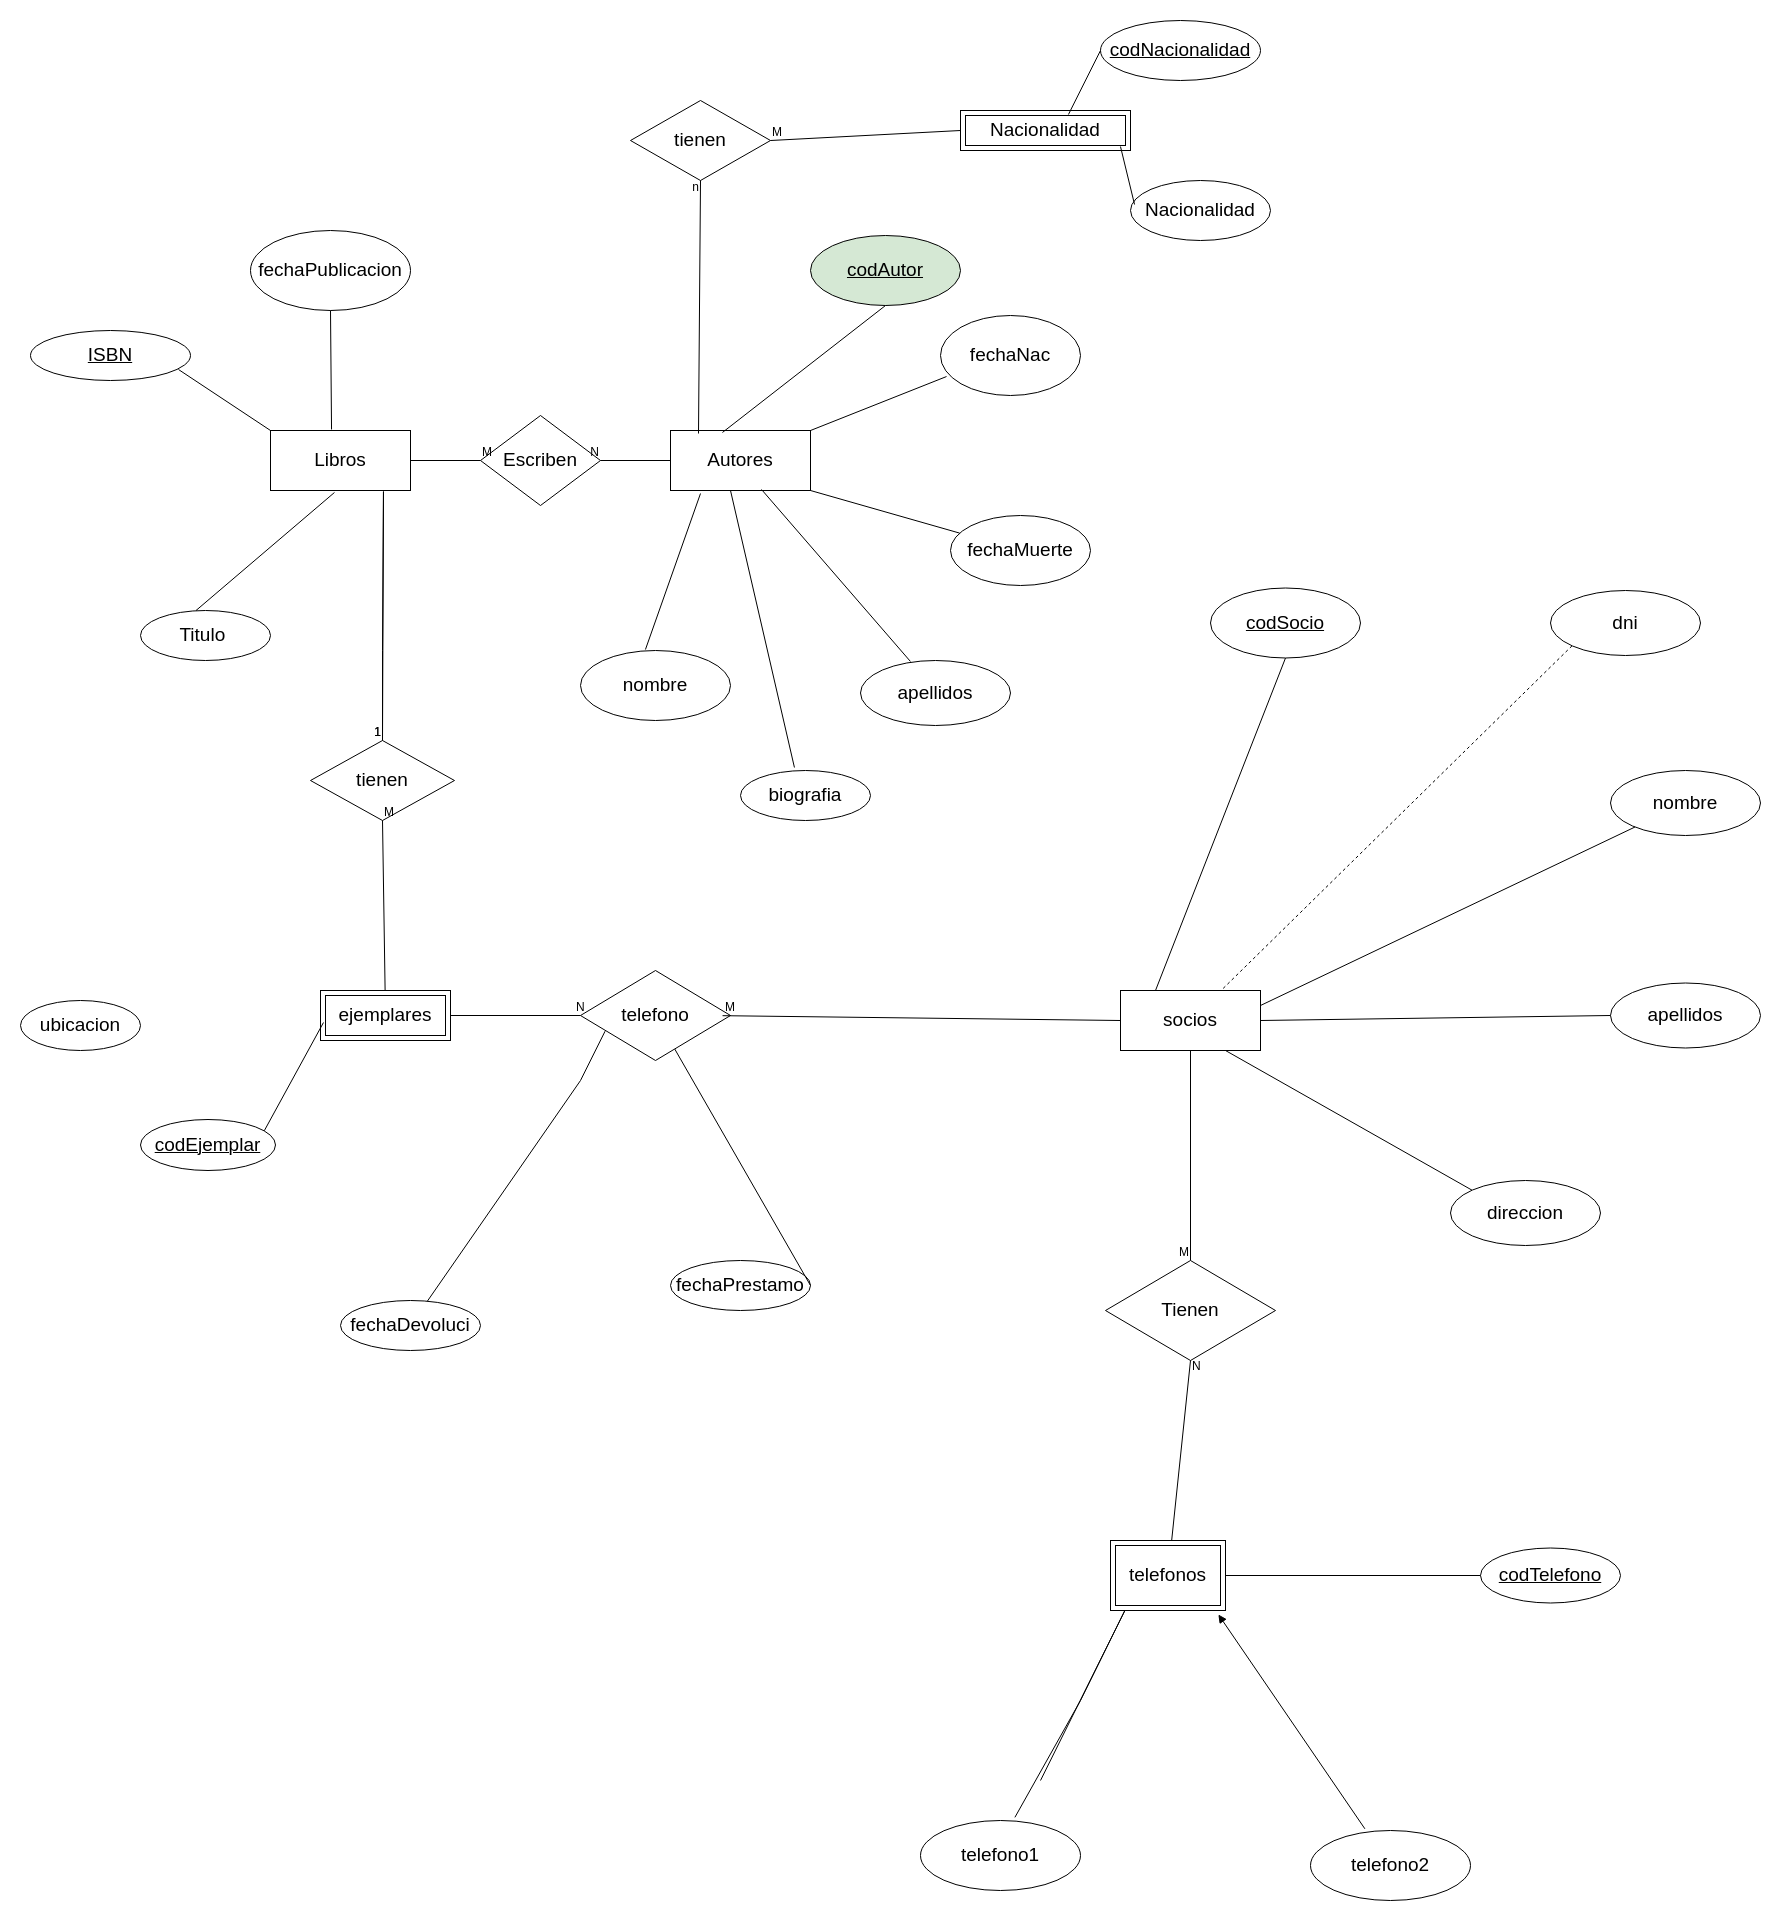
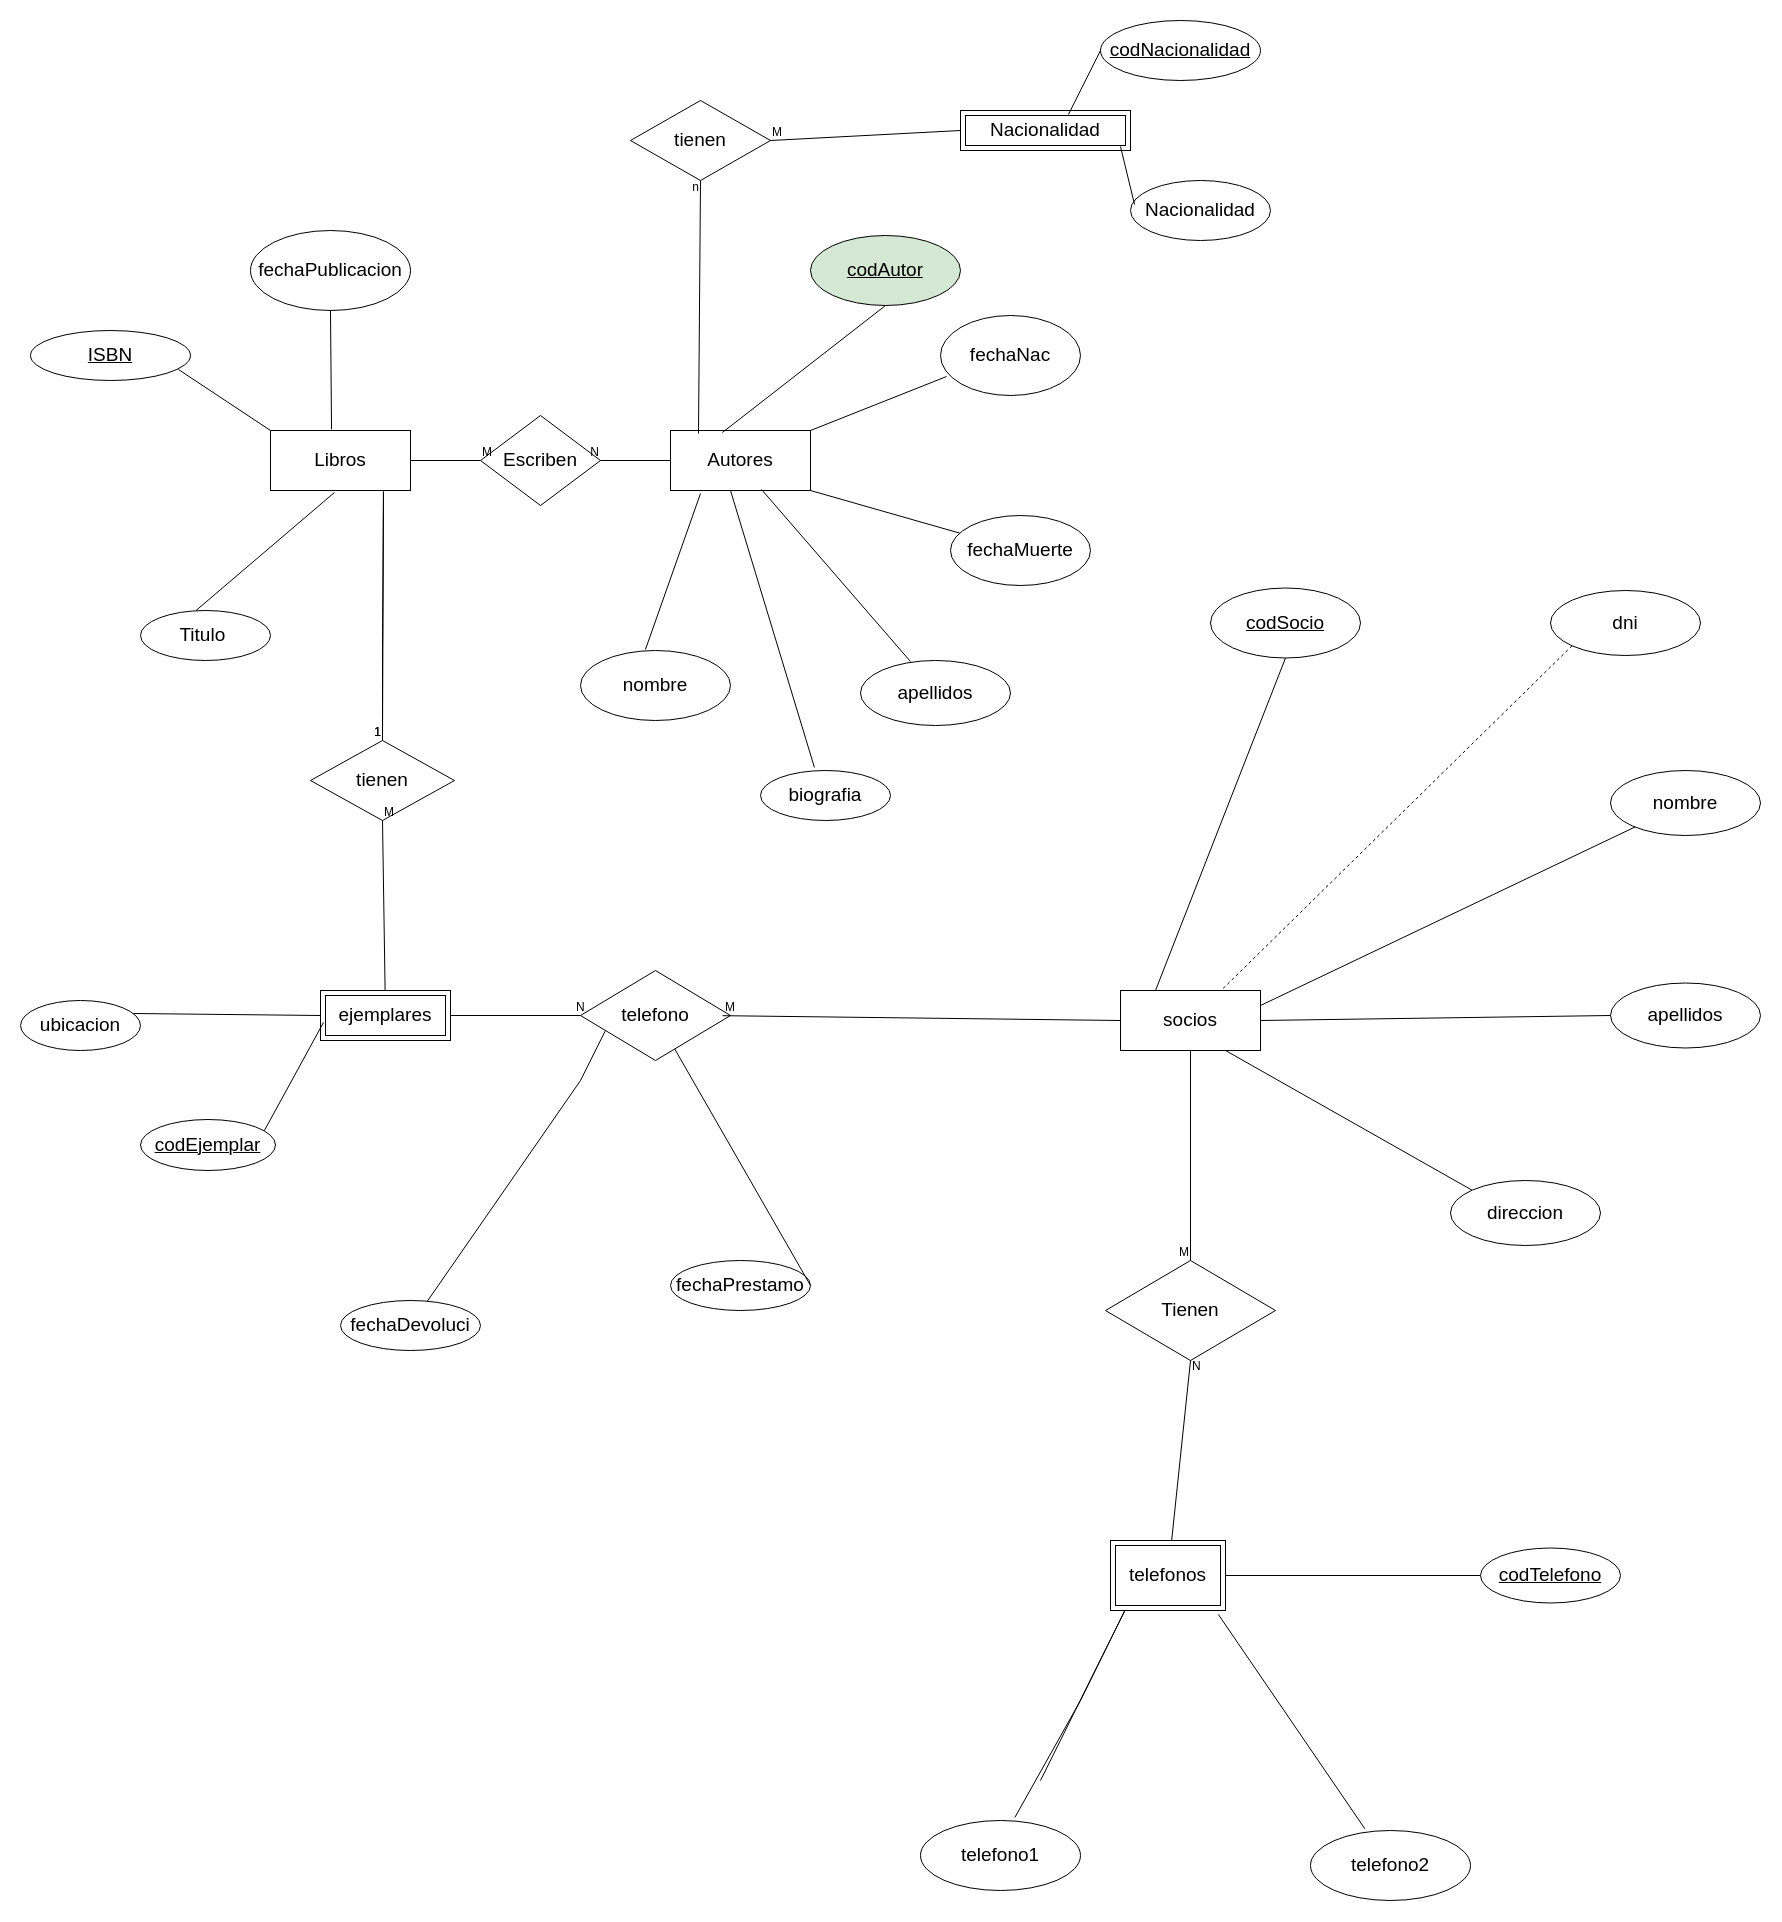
node "biografia": moved (806, 796) -> (826, 796)
edge "ejemplares" -- "ubicacion": added
edge "telefono2" -> "telefonos": arrowhead block -> none
